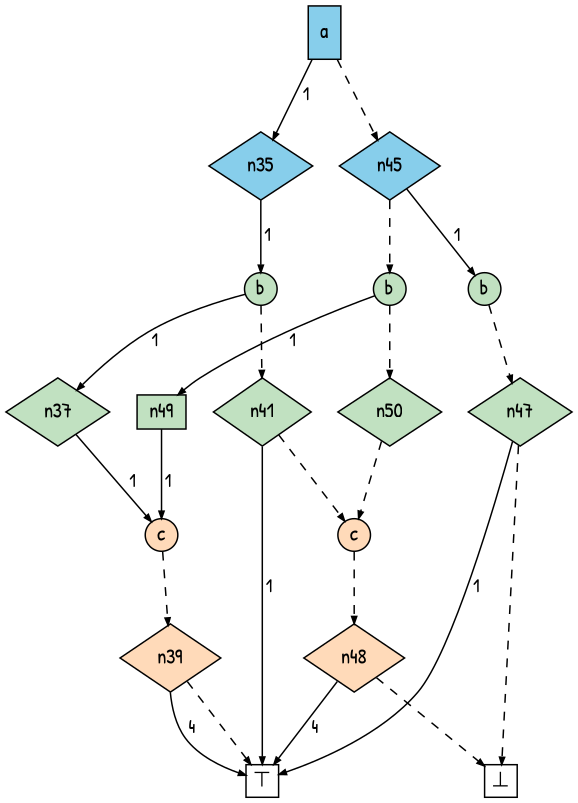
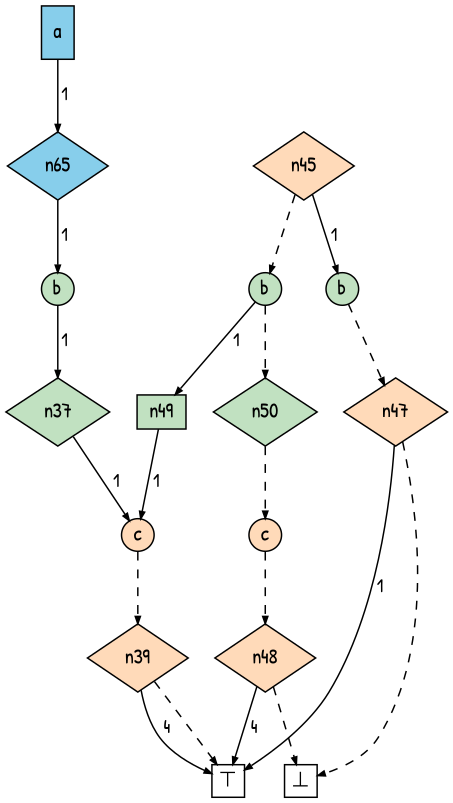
edge "a" -> "n45": removed
node "n35": label "n35" -> "n65"
node "n45": fillcolor skyblue -> peachpuff
node "n41": removed
node "n47": fillcolor #c1e1c1 -> peachpuff
